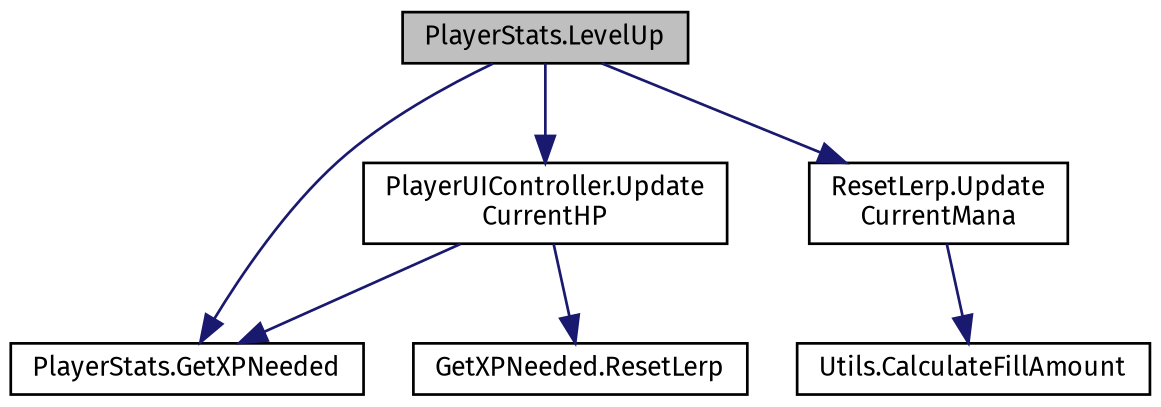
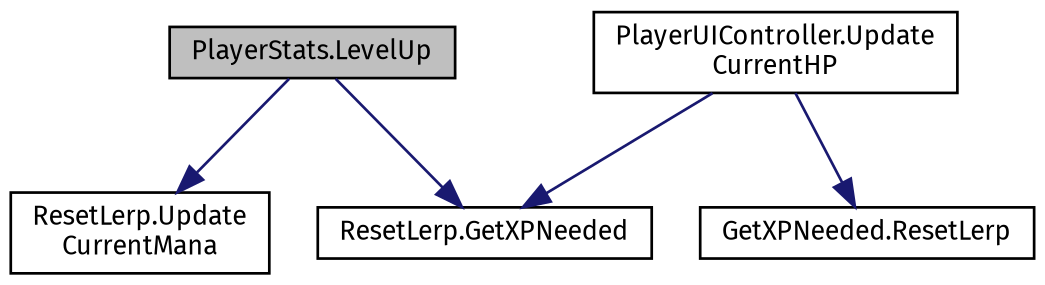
edge "PlayerStats.LevelUp" -> "PlayerUIController.Update CurrentHP": removed
node "PlayerStats.GetXPNeeded": label "PlayerStats.GetXPNeeded" -> "ResetLerp.GetXPNeeded"
node "Utils.CalculateFillAmount": removed
